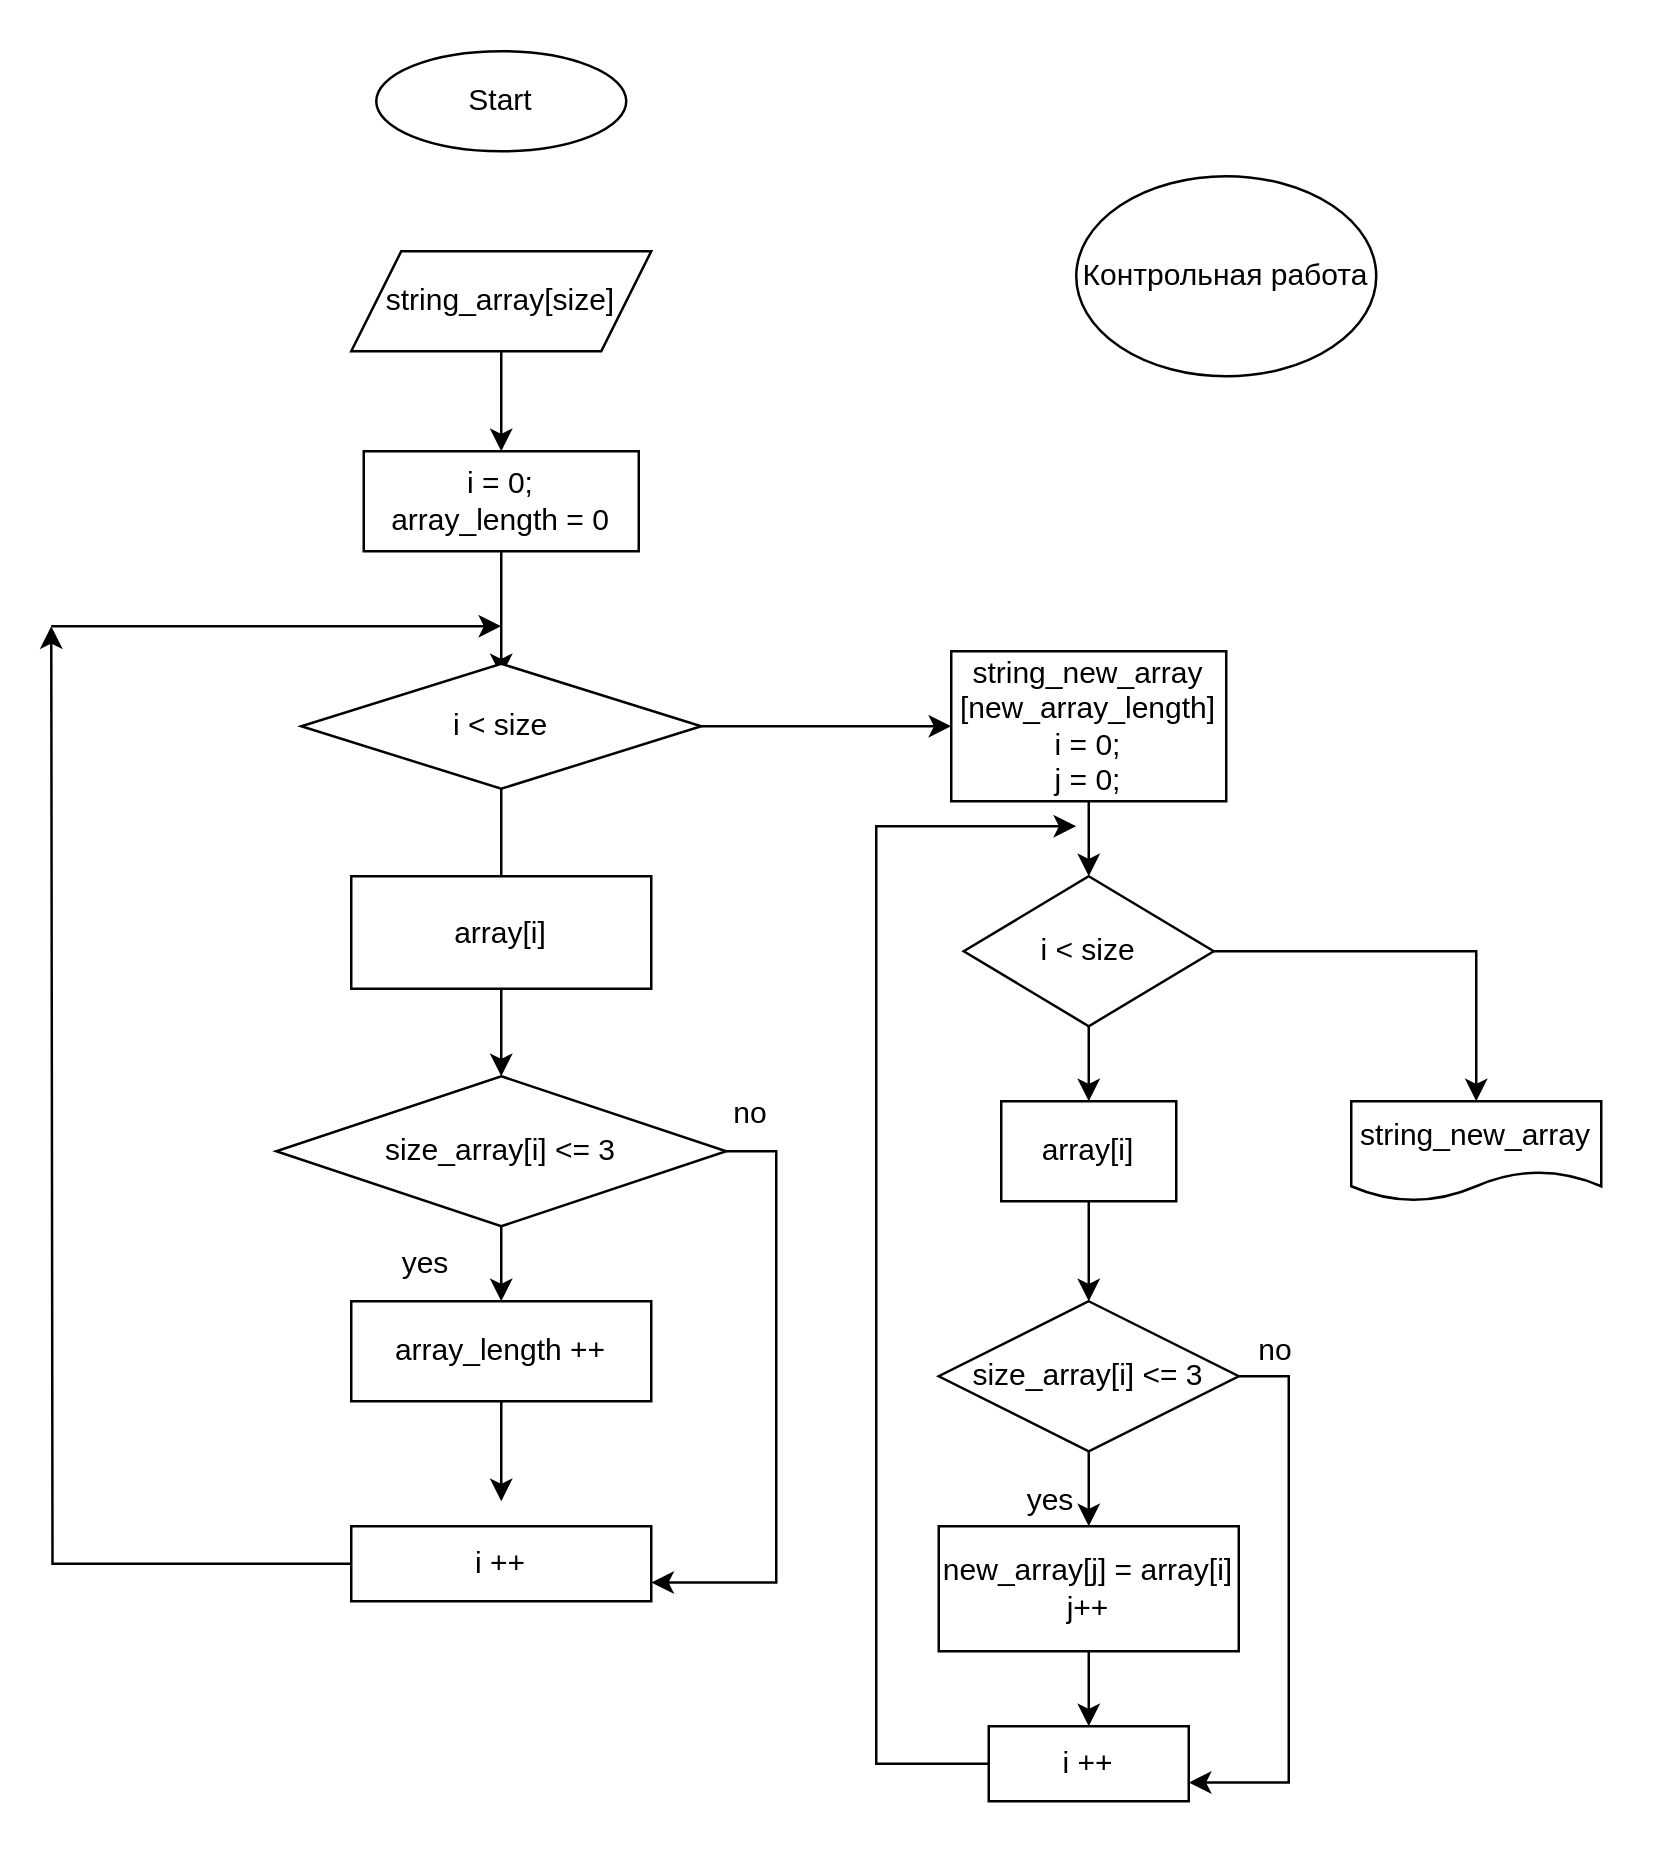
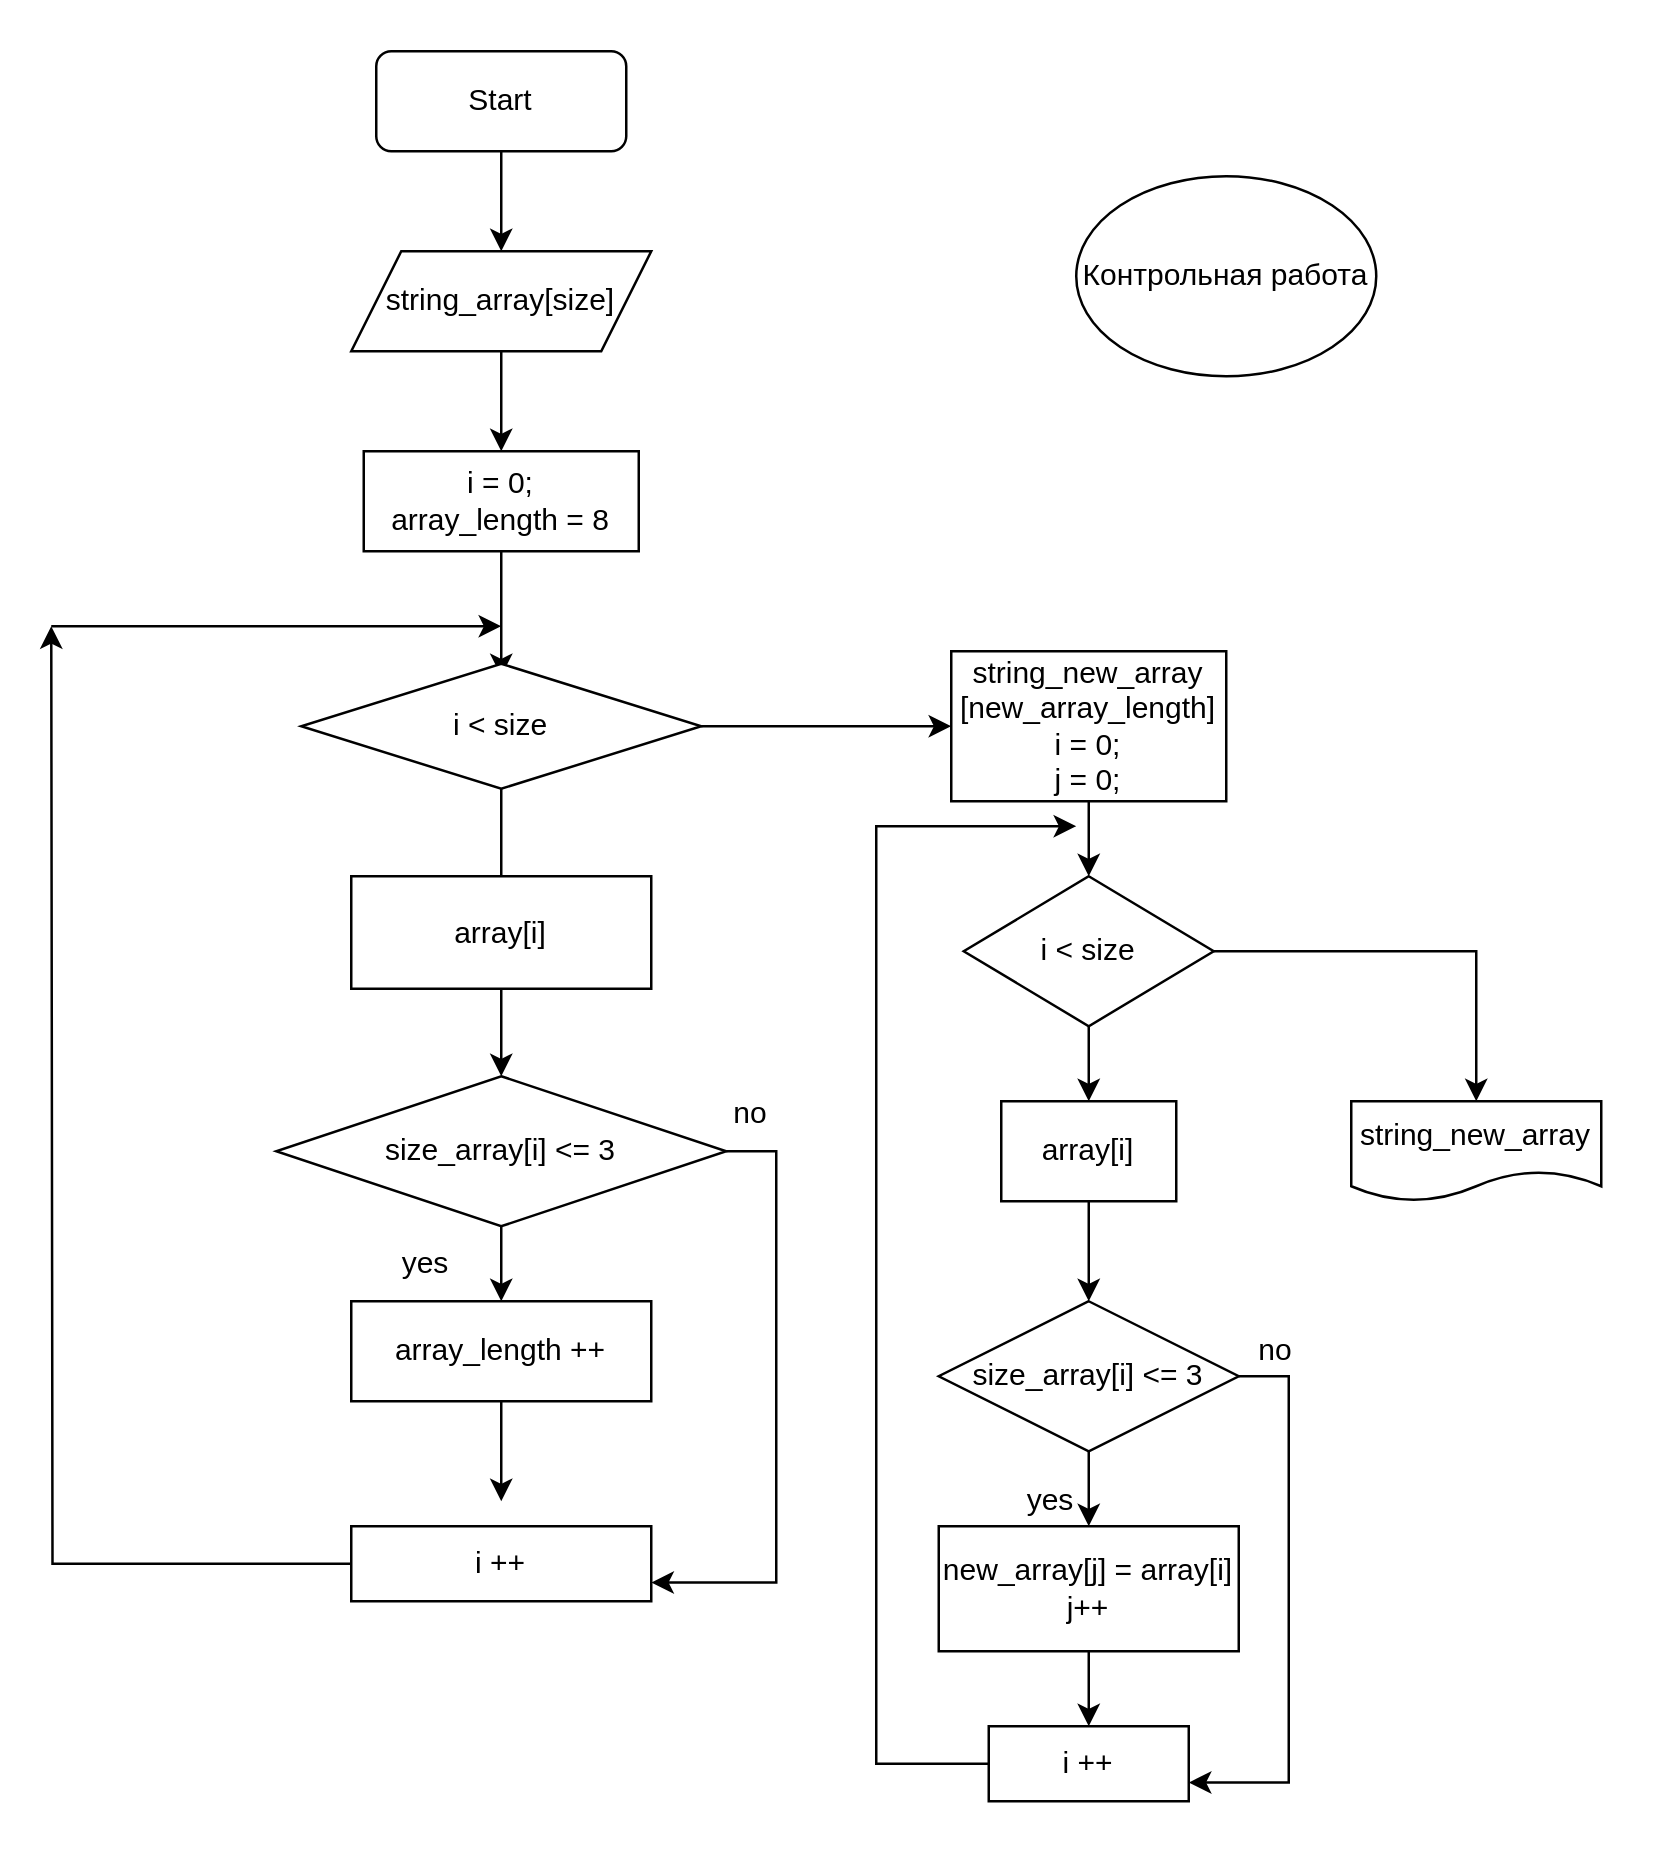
node "Start": shape ellipse -> rounded rectangle
edge "Start" -> "string_array[size]": added
node "i = 0; array_length = 0": label "i = 0; array_length = 0" -> "i = 0; array_length = 8"
